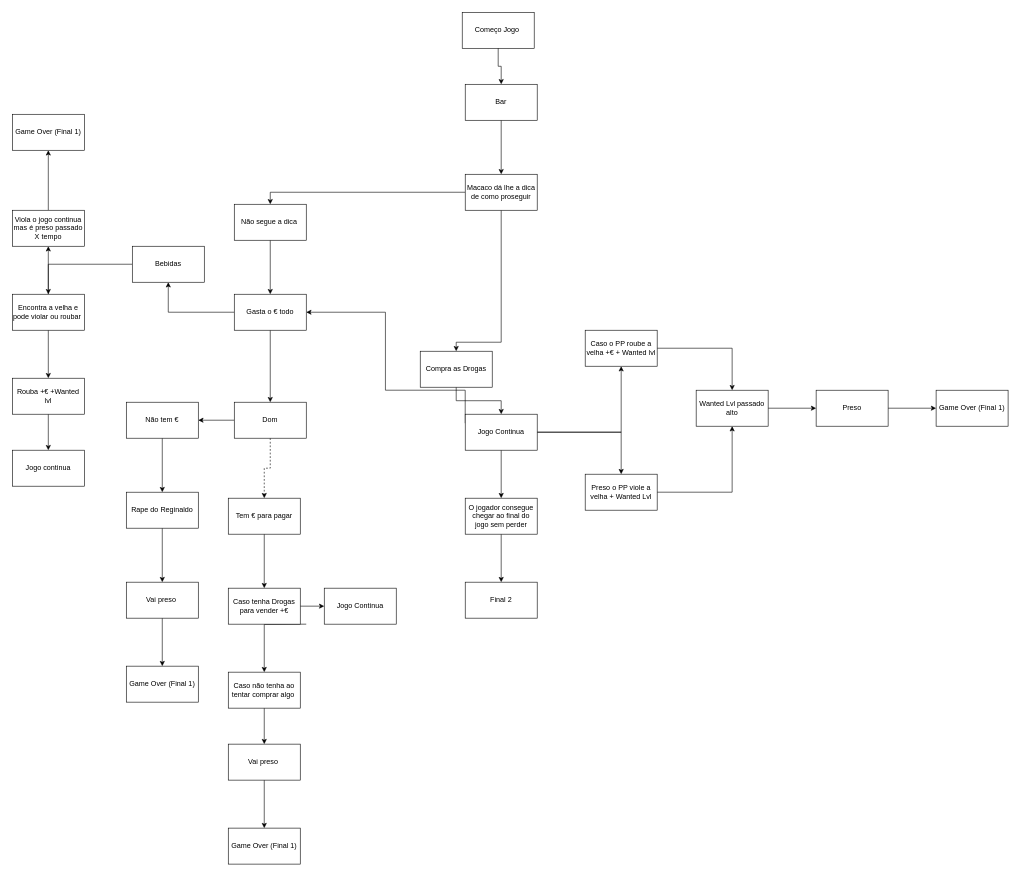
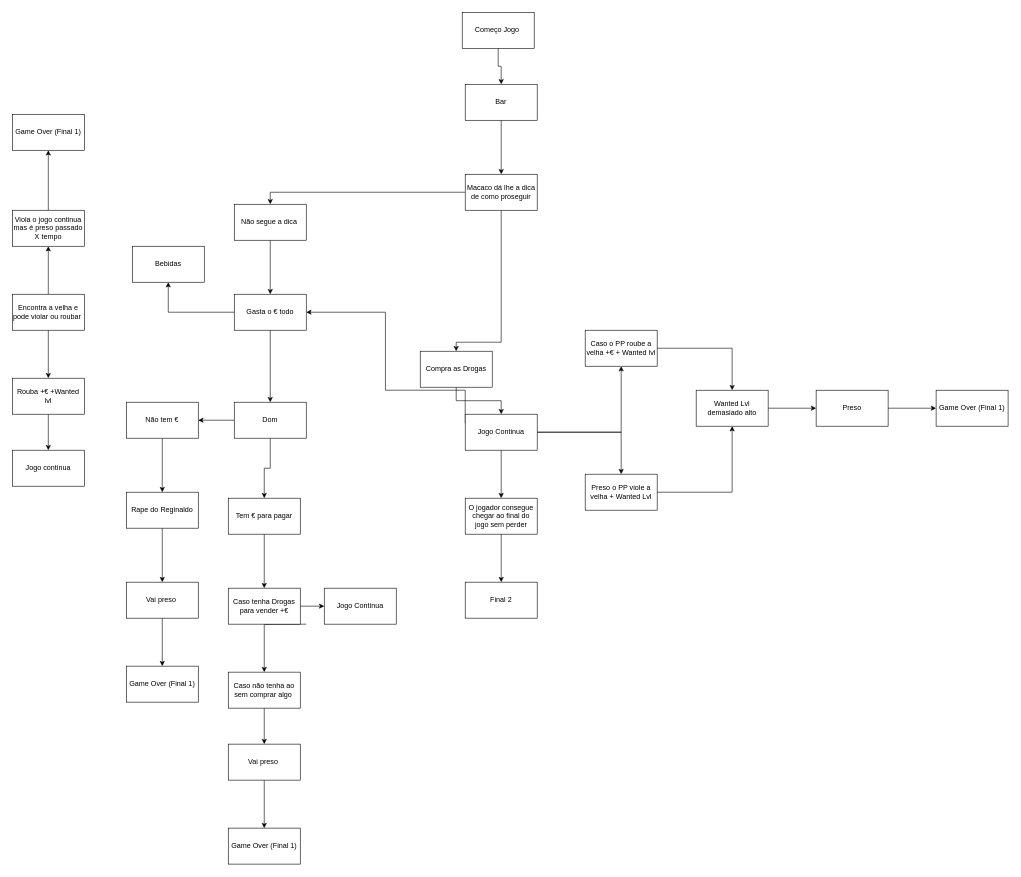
edge "Bebidas" -> "Encontra a velha e pode violar ou roubar": removed
node "Wanted Lvl passado alto": label "Wanted Lvl passado alto" -> "Wanted Lvl demasiado alto"
edge "Dom" -> "Tem € para pagar": style dashed -> solid
node "Caso não tenha ao tentar comprar algo": label "Caso não tenha ao tentar comprar algo" -> "Caso não tenha ao sem comprar algo"
